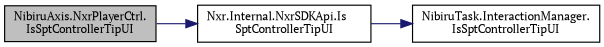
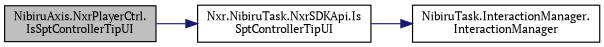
node "Nxr.Internal.NxrSDKApi.Is SptControllerTipUI": label "Nxr.Internal.NxrSDKApi.Is SptControllerTipUI" -> "Nxr.NibiruTask.NxrSDKApi.Is SptControllerTipUI"
node "NibiruTask.InteractionManager. IsSptControllerTipUI": label "NibiruTask.InteractionManager. IsSptControllerTipUI" -> "NibiruTask.InteractionManager. InteractionManager"
